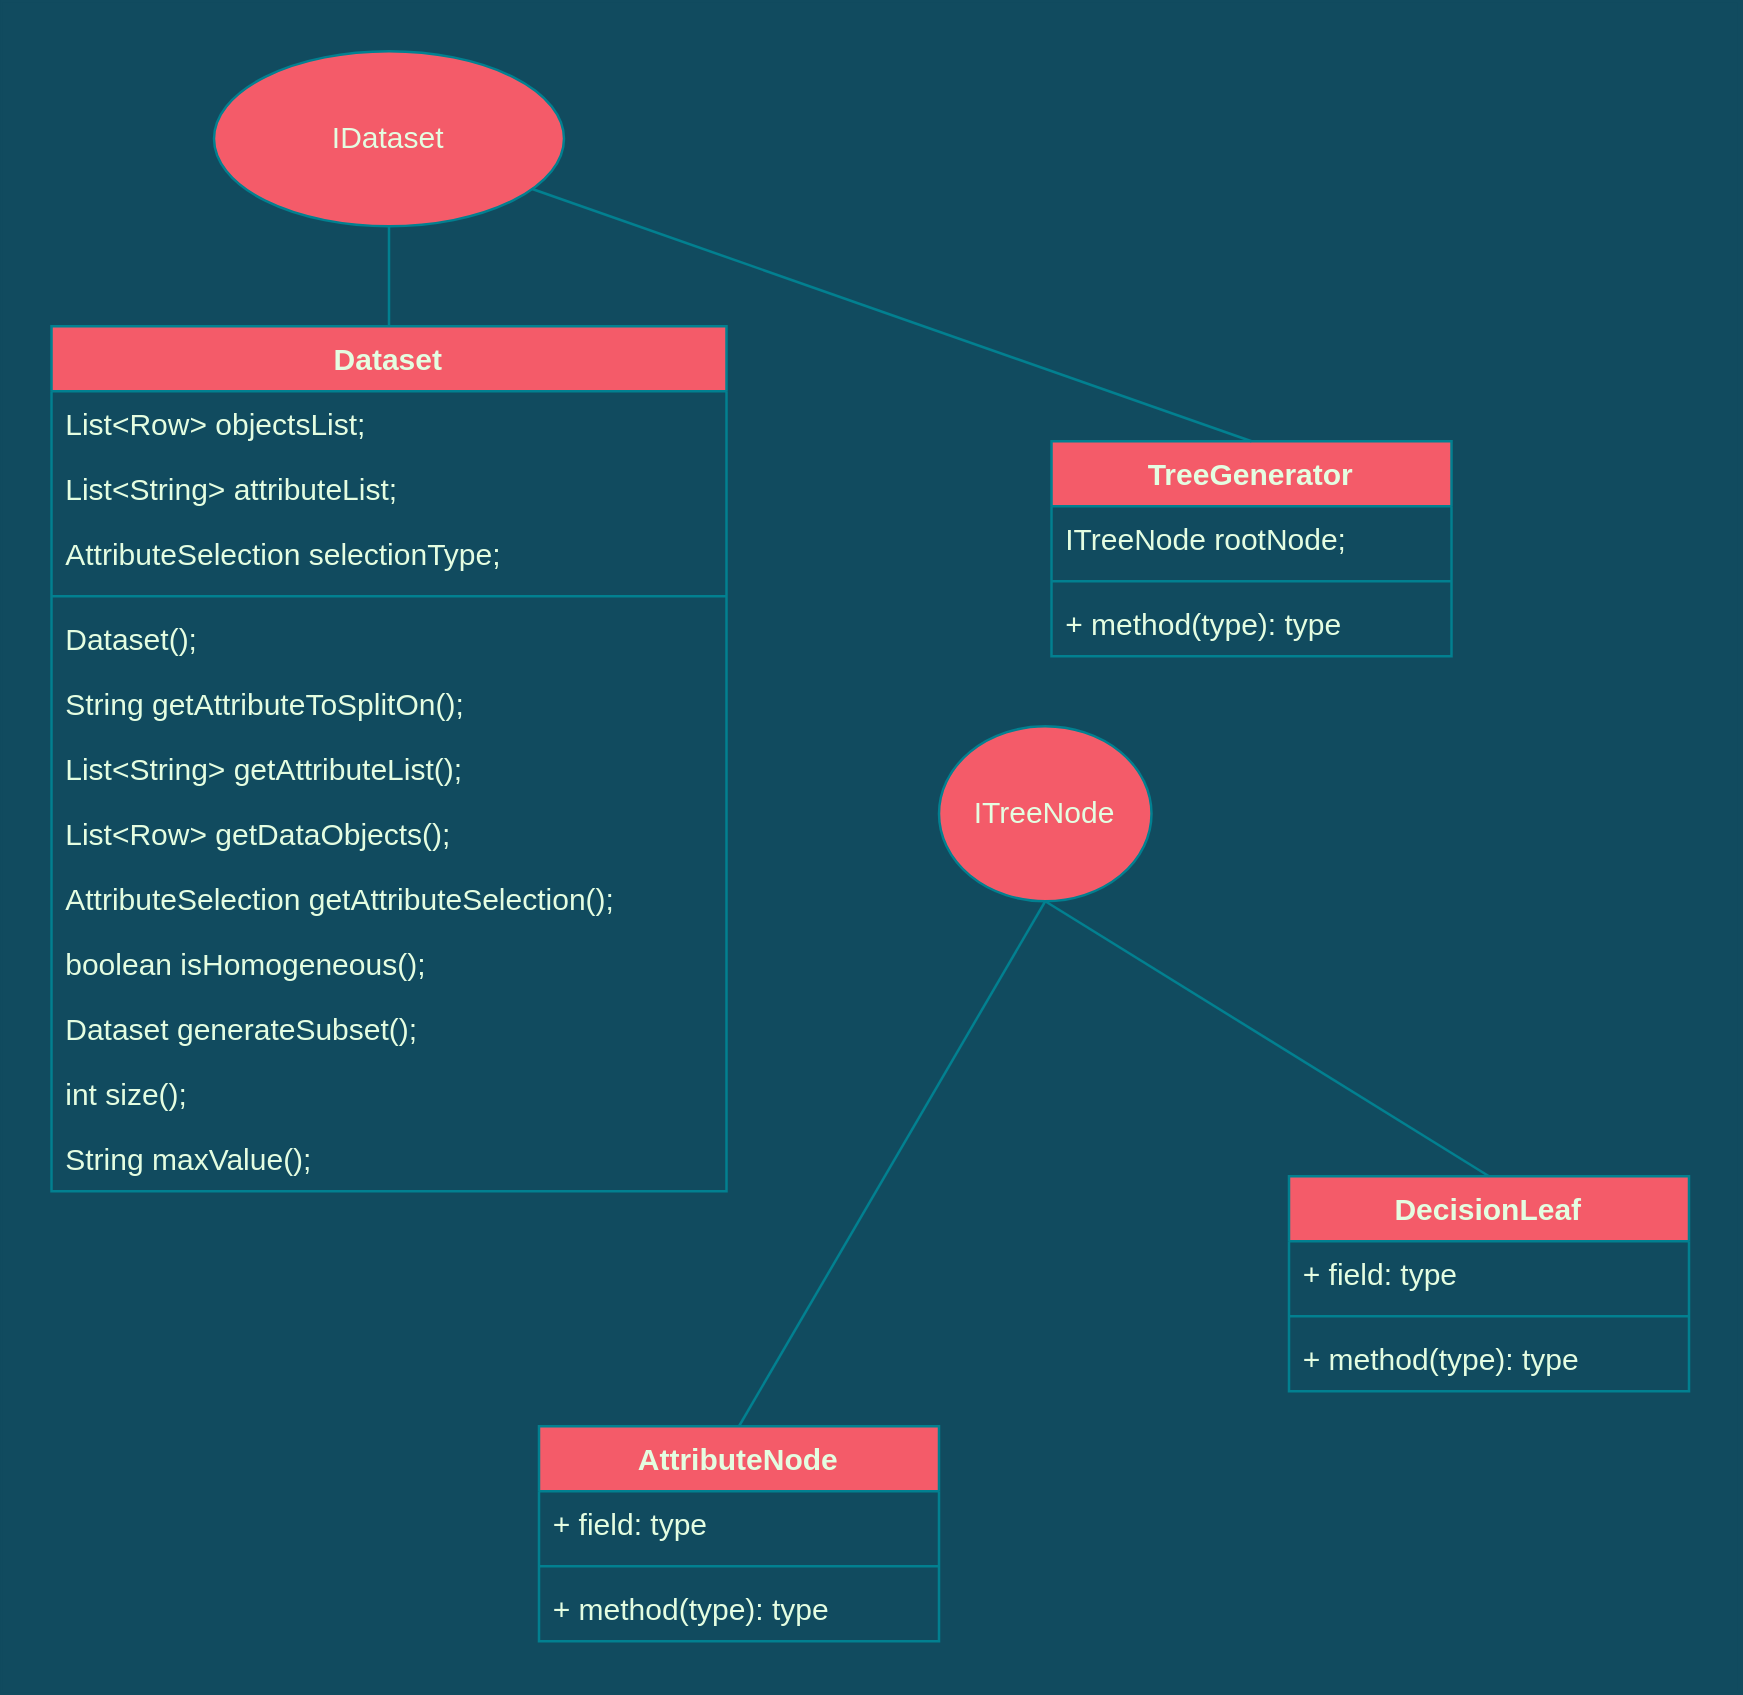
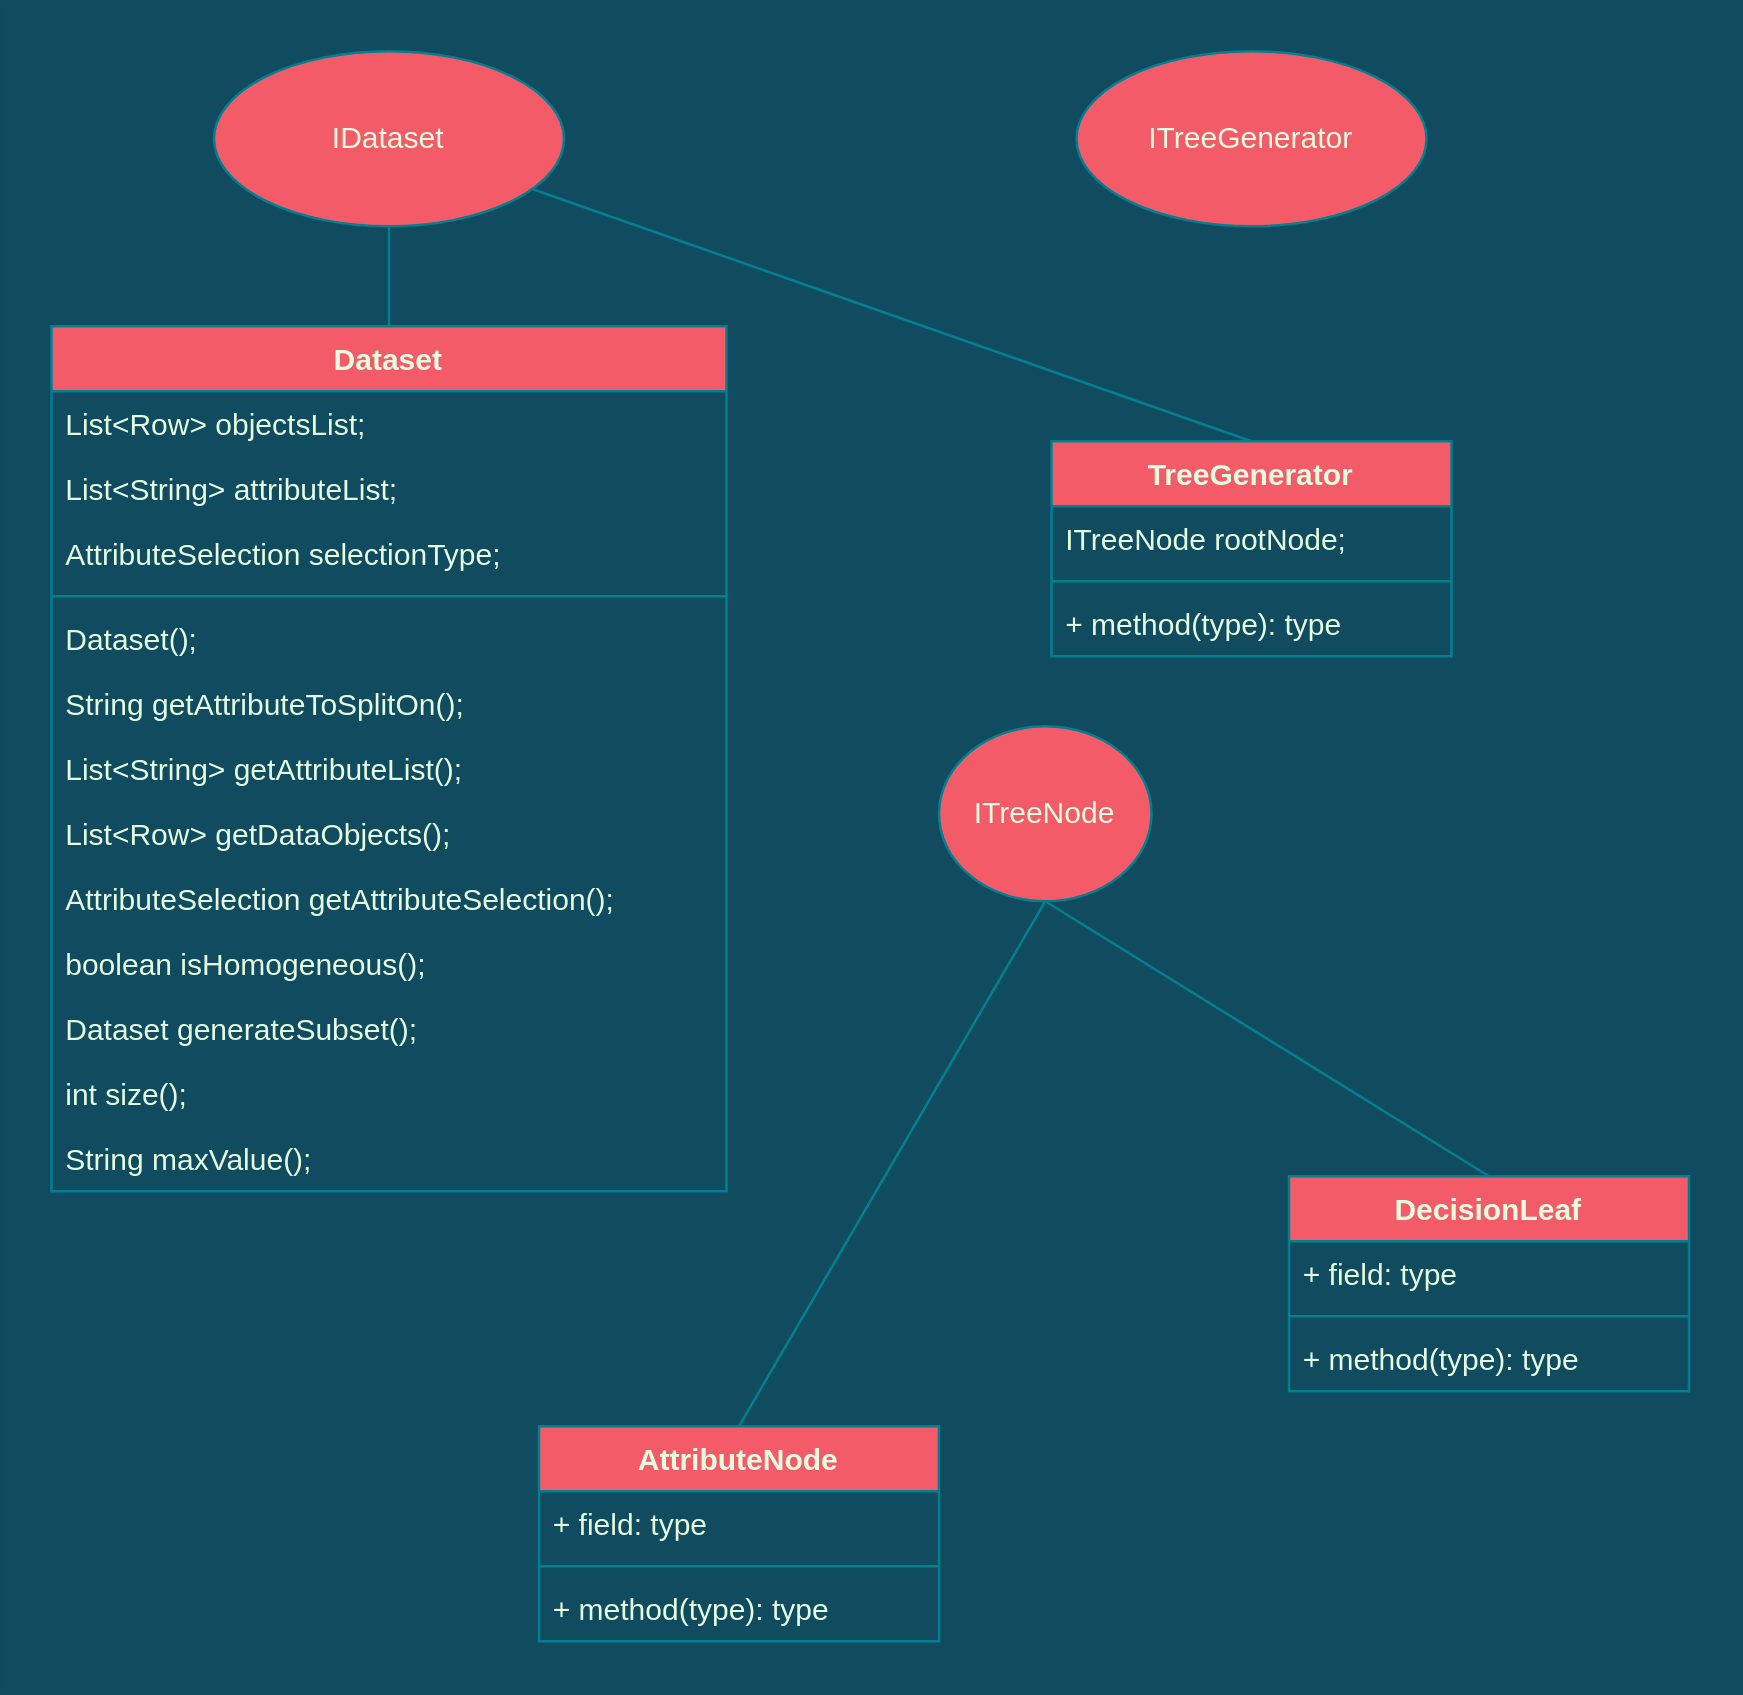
node "ITreeGenerator": added
